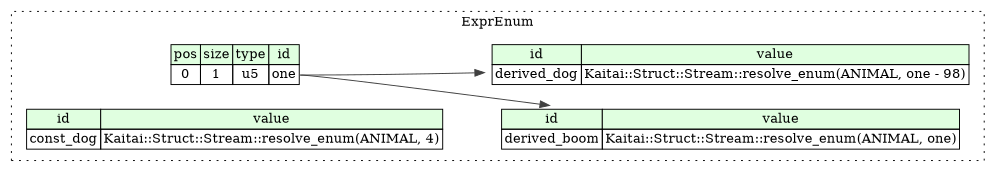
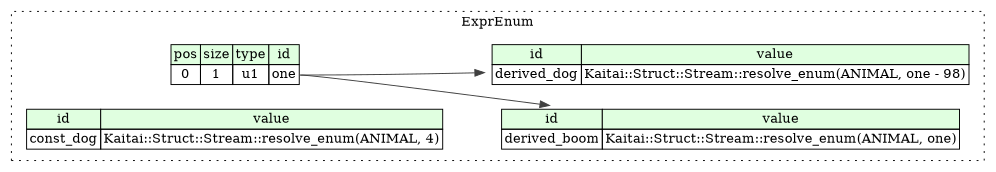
node "pos": text "u5" -> "u1"
